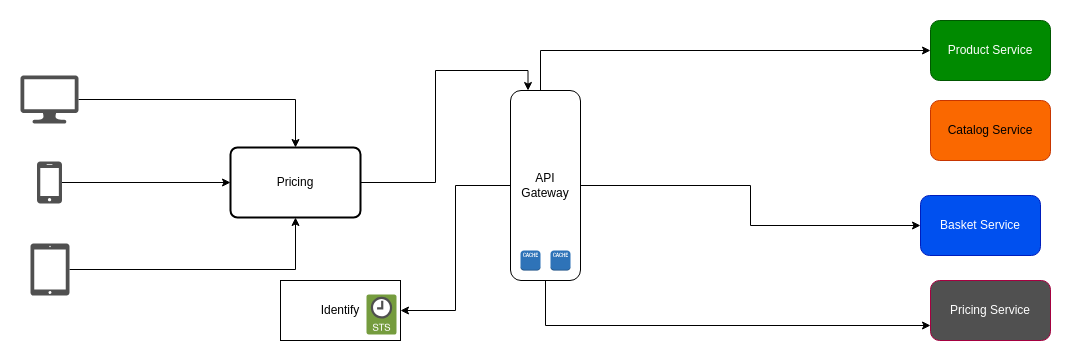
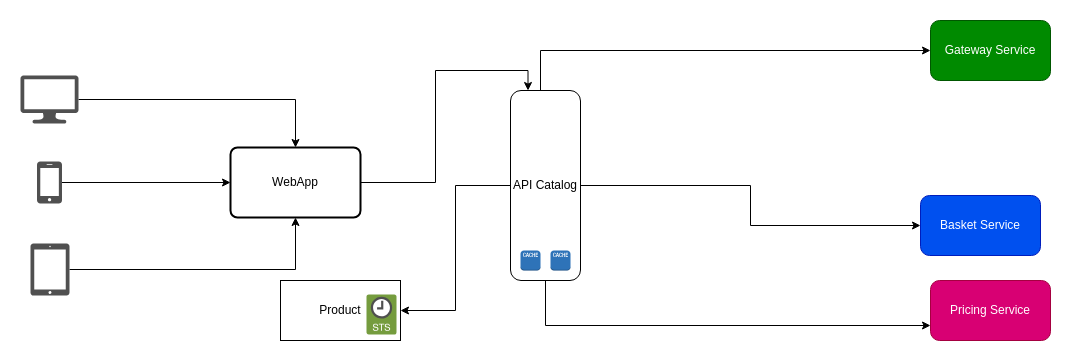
node "Product Service": label "Product Service" -> "Gateway Service"
node "Catalog Service": removed
node "Pricing": label "Pricing" -> "WebApp"
node "API Gateway": label "API Gateway" -> "API Catalog"
node "Identify": label "Identify" -> "Product"
node "Pricing Service": fillcolor #505050 -> #d80073
